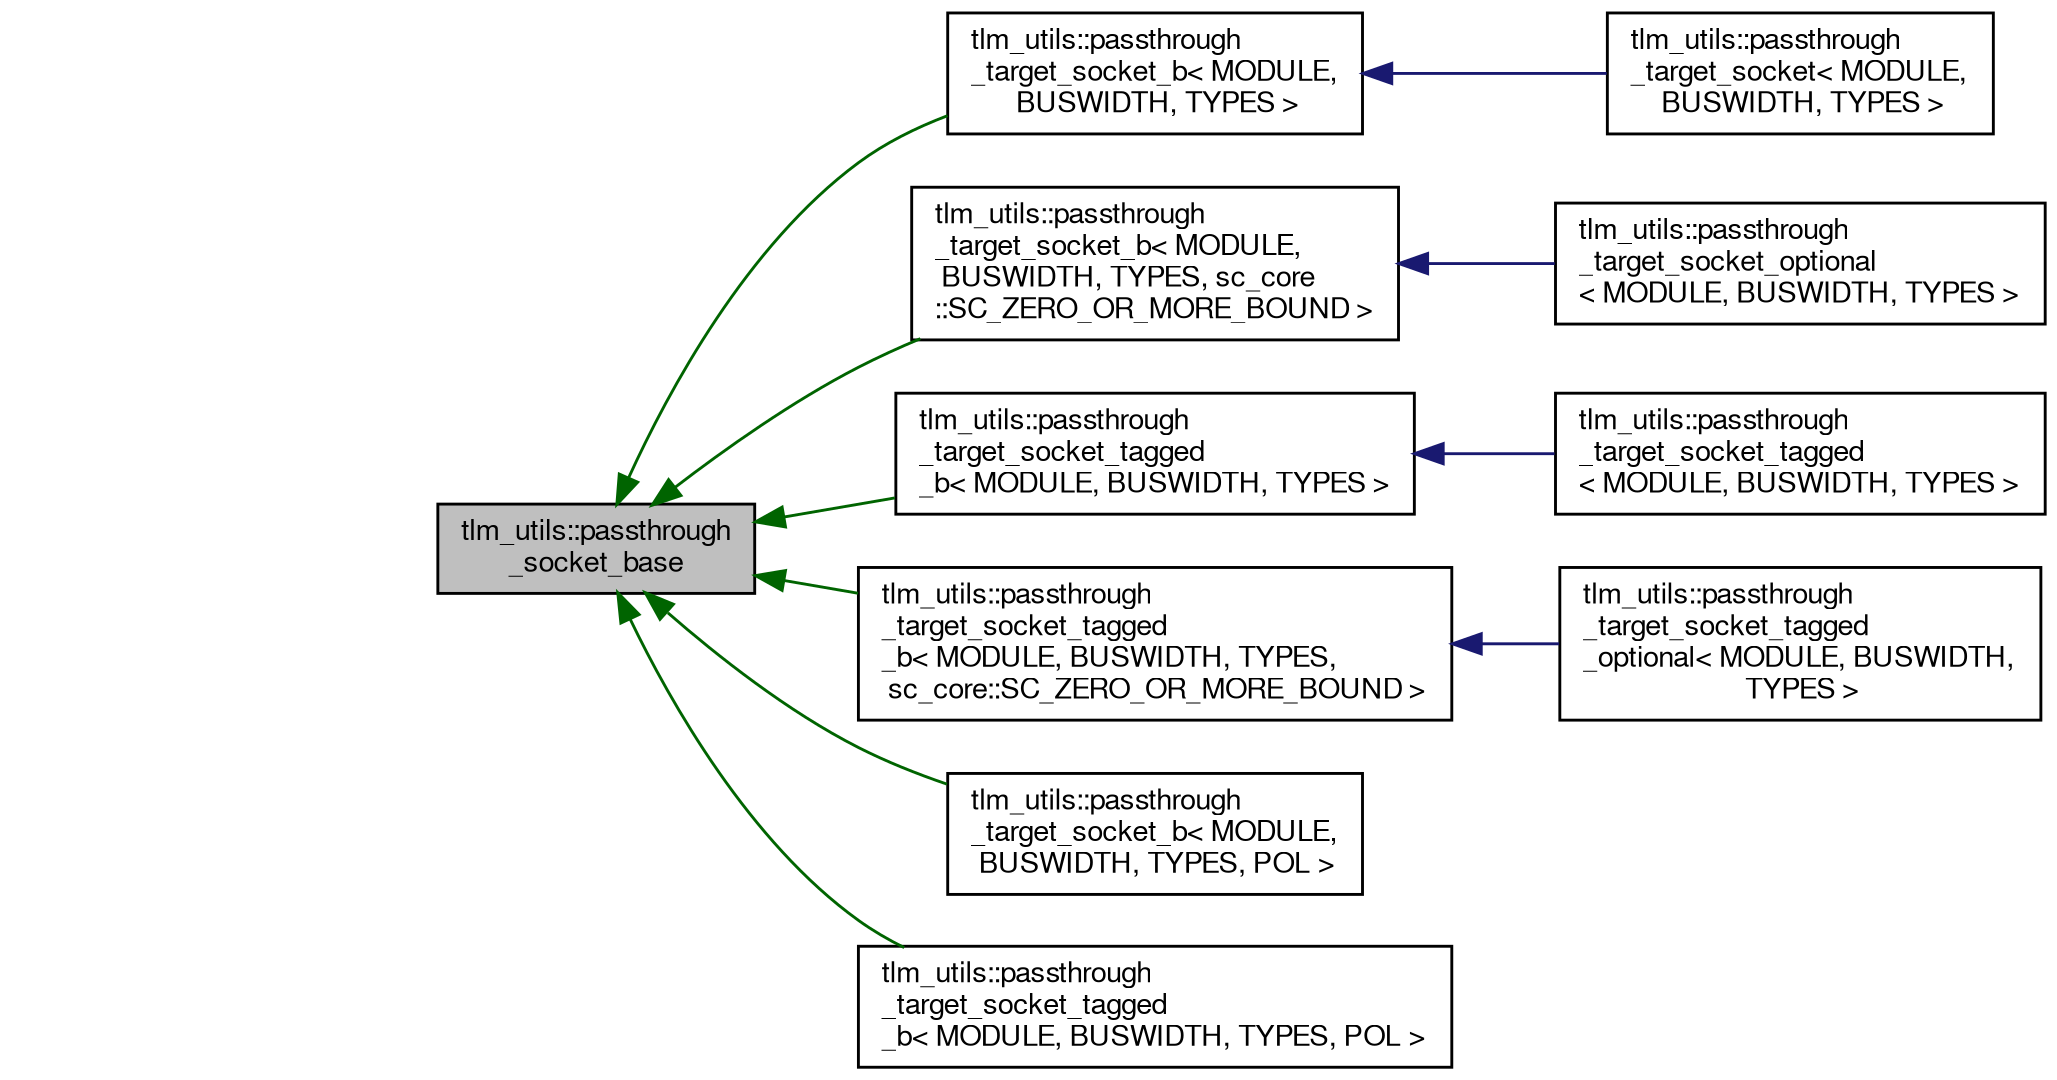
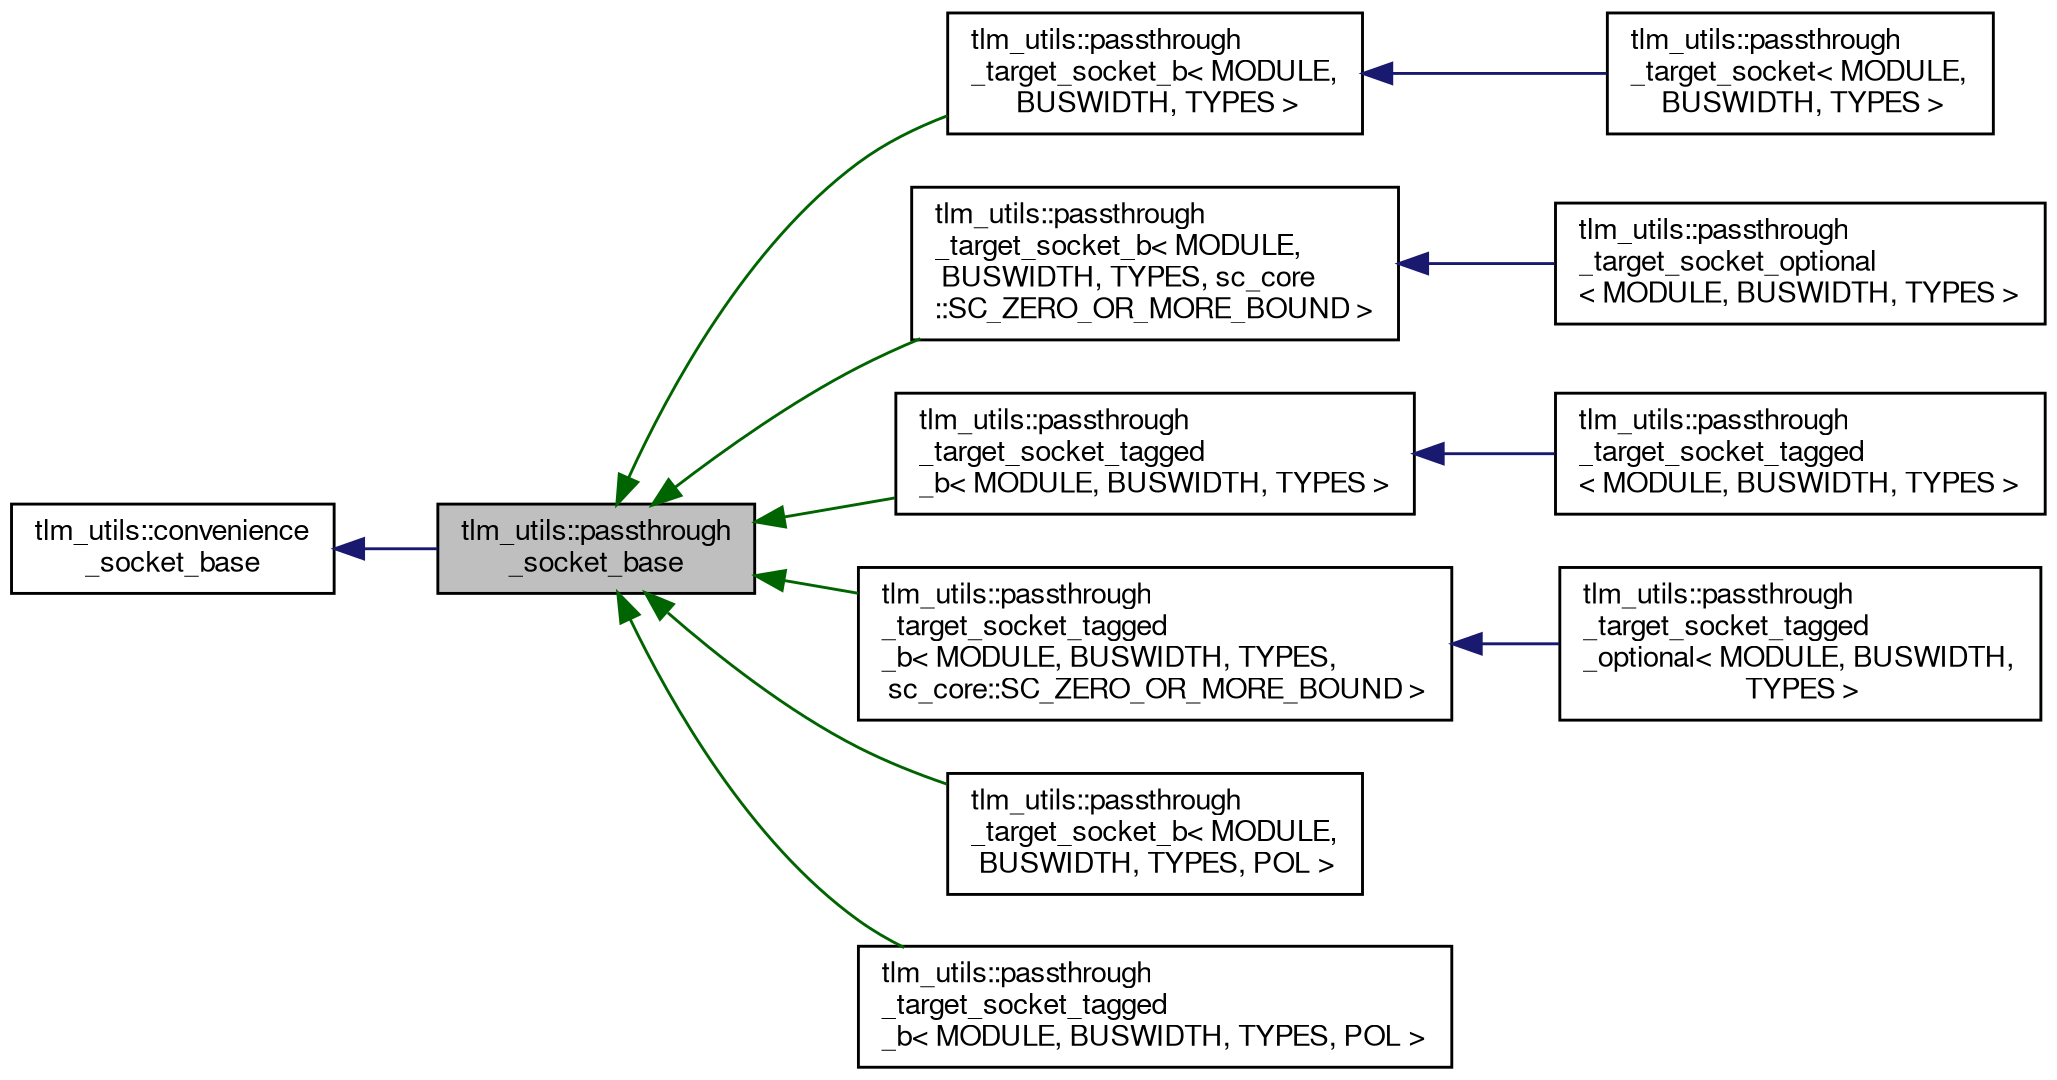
node "tlm_utils::convenience _socket_base": added
